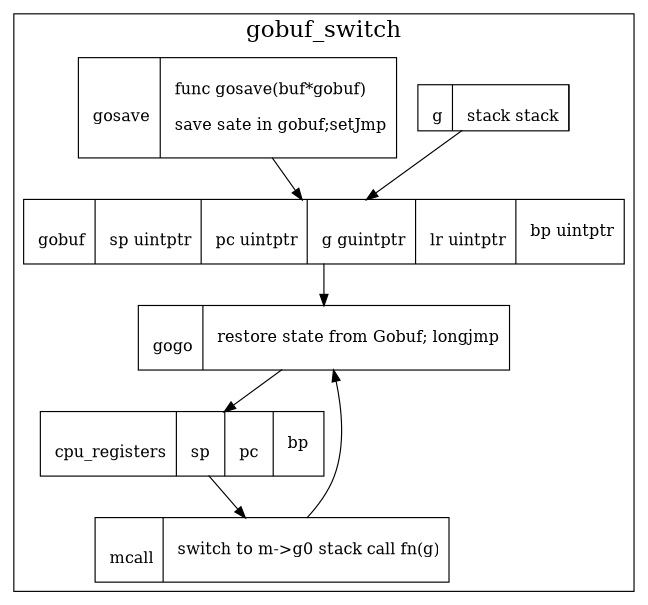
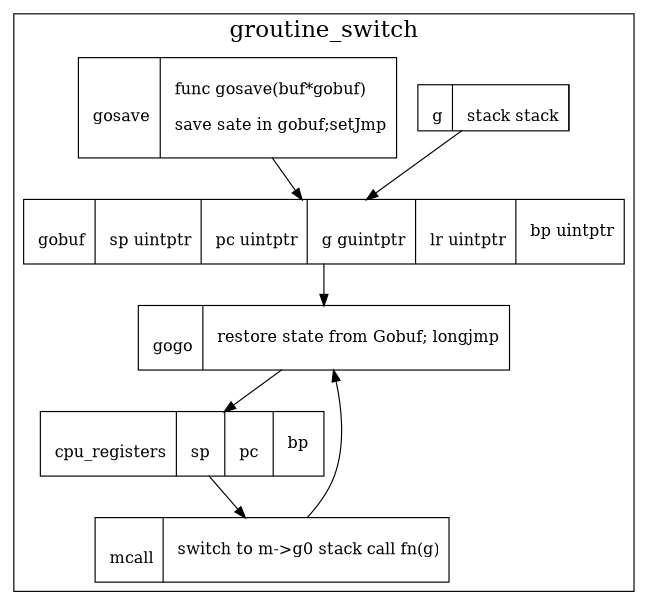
cluster "gobuf_switch": label "gobuf_switch" -> "groutine_switch"
